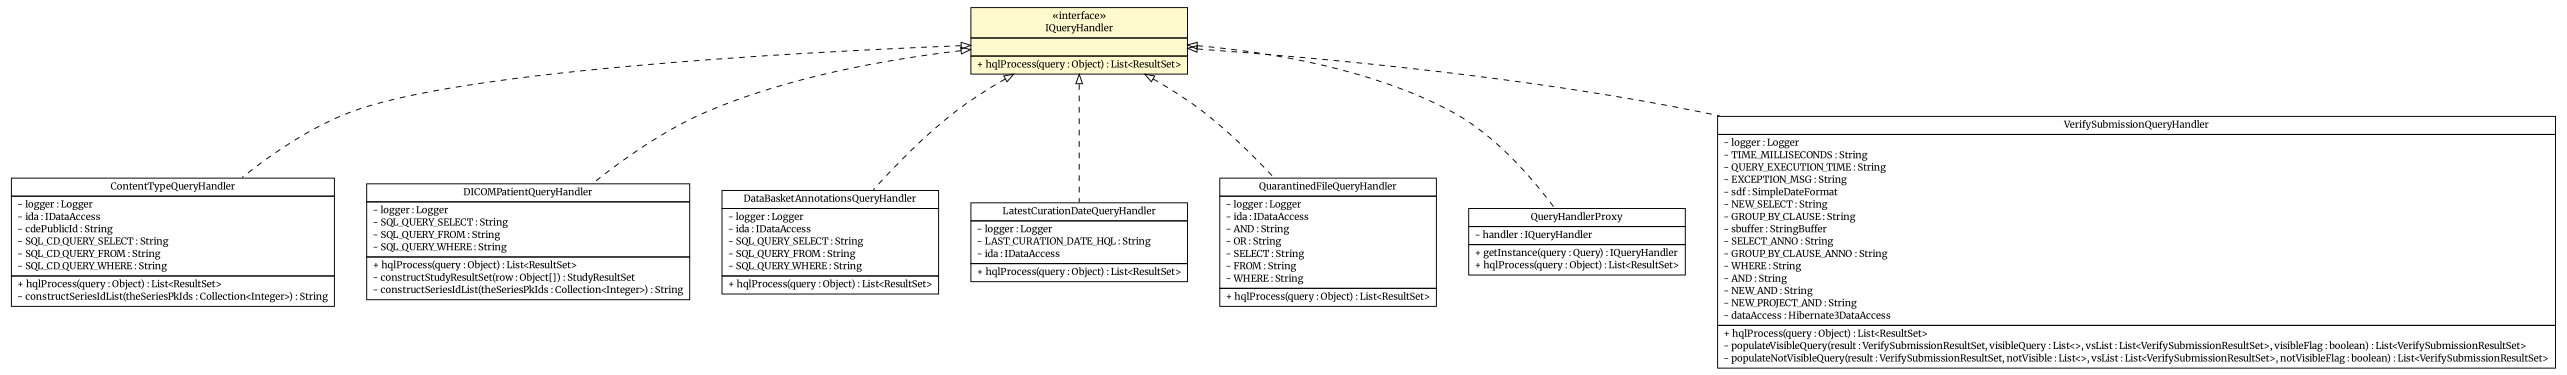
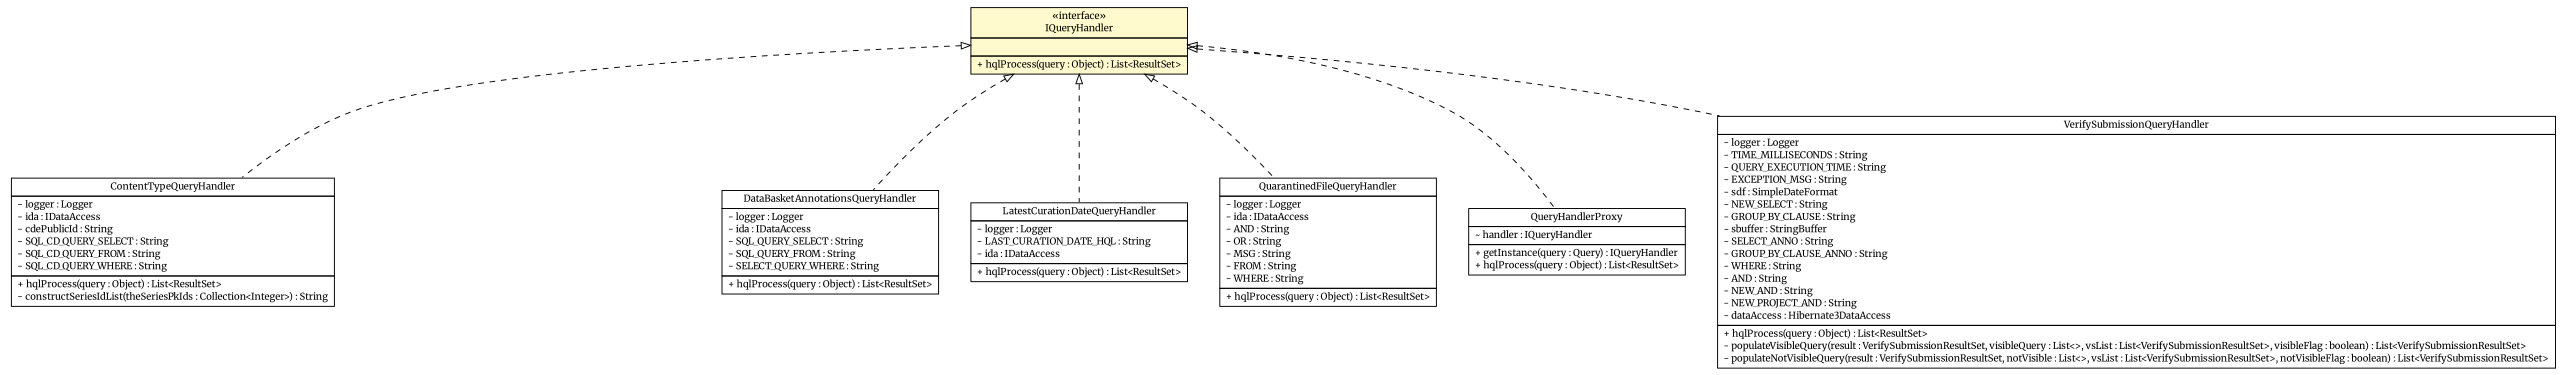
node "DICOMPatientQueryHandler": removed
node "QuarantinedFileQueryHandler": text "- SELECT : String" -> "- MSG : String"
node "DataBasketAnnotationsQueryHandler": text "- SQL_QUERY_WHERE : String" -> "- SELECT_QUERY_WHERE : String"
